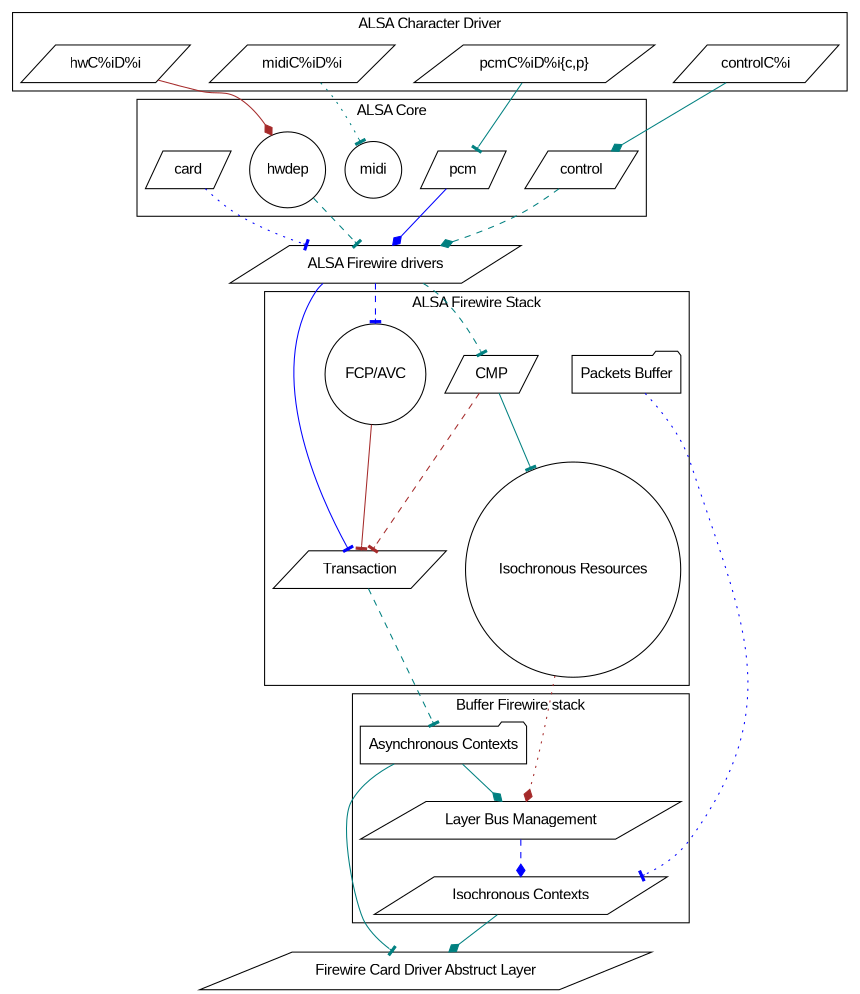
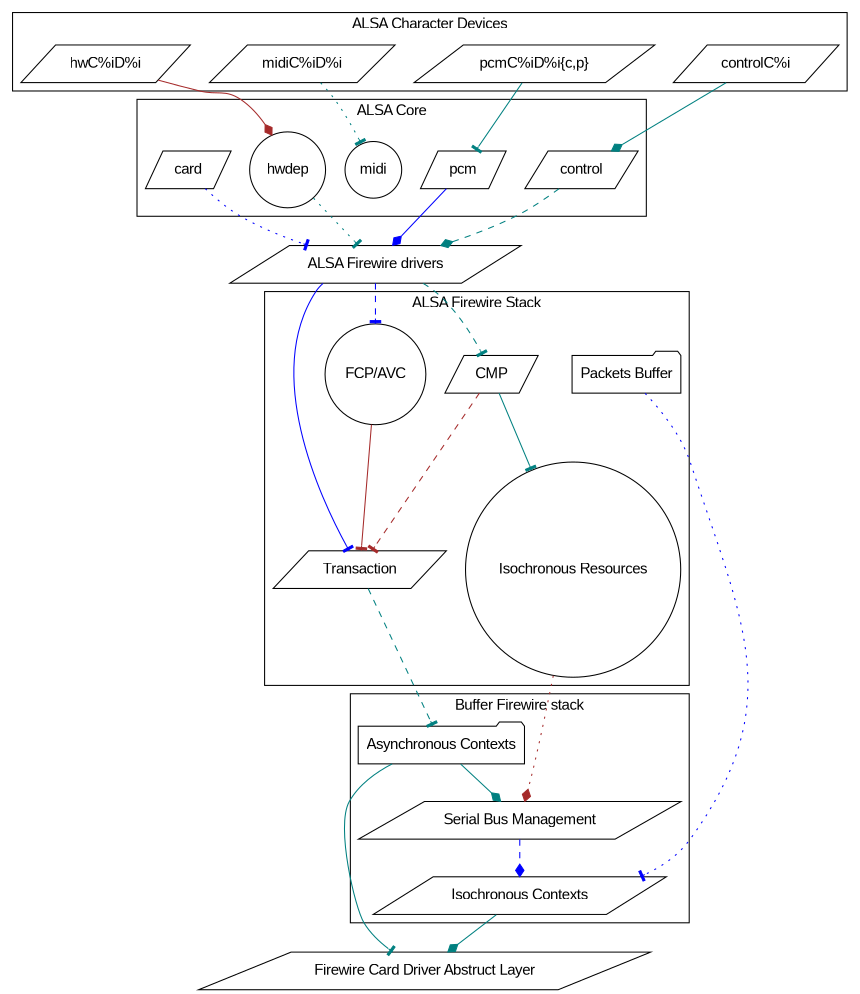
cluster "ALSA Character Driver": label "ALSA Character Driver" -> "ALSA Character Devices"
edge "hwdep" -> "ALSA Firewire drivers": style dashed -> dotted
node "Layer Bus Management": label "Layer Bus Management" -> "Serial Bus Management"
